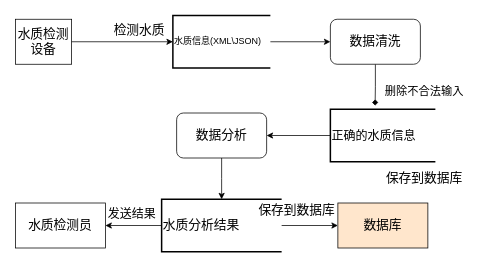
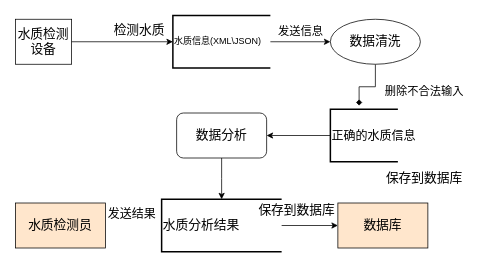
node "发送信息": added
node "数据清洗": shape rounded rectangle -> ellipse
node "正确的水质信息": size 105x53 -> 68x53
node "水质检测员": fillcolor #ffffff -> #ffe6cc
edge "水质分析结果" -> "水质检测员": removed
